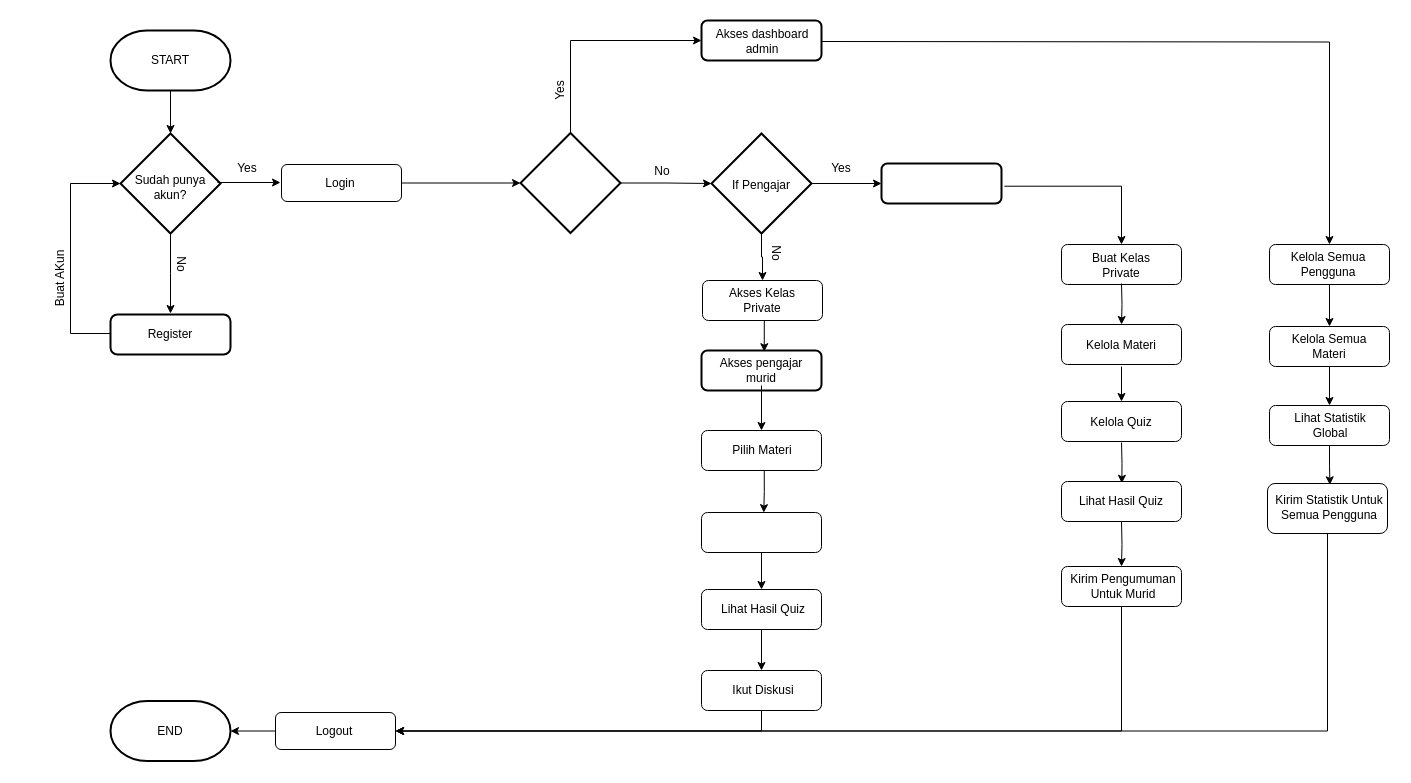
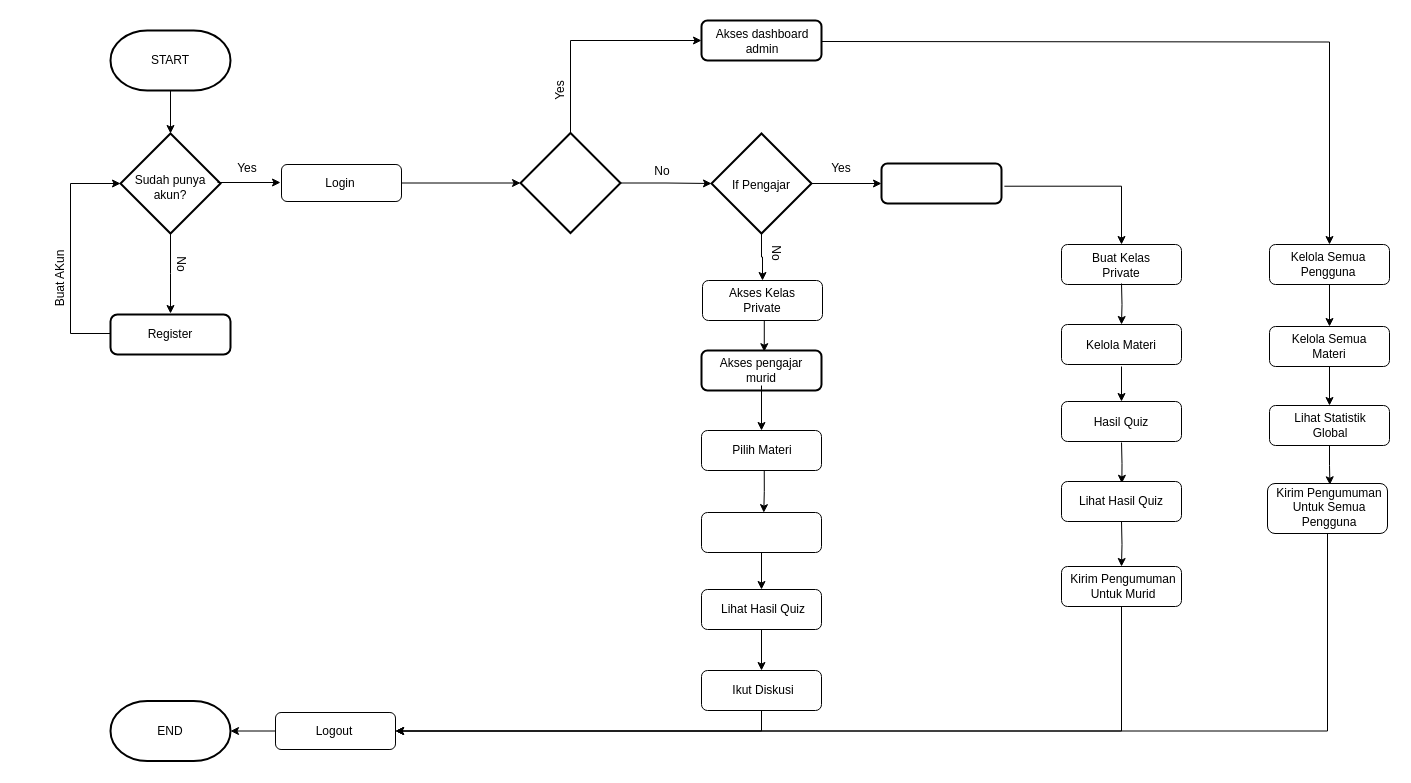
node "Kelola Quiz": label "Kelola Quiz" -> "Hasil Quiz"
node "Kirim Statistik Untuk Semua Pengguna": label "Kirim Statistik Untuk Semua Pengguna" -> "Kirim Pengumuman Untuk Semua Pengguna"
